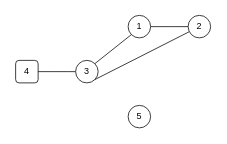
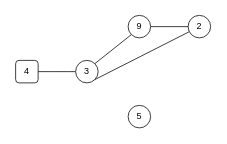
node "1": label "1" -> "9"
